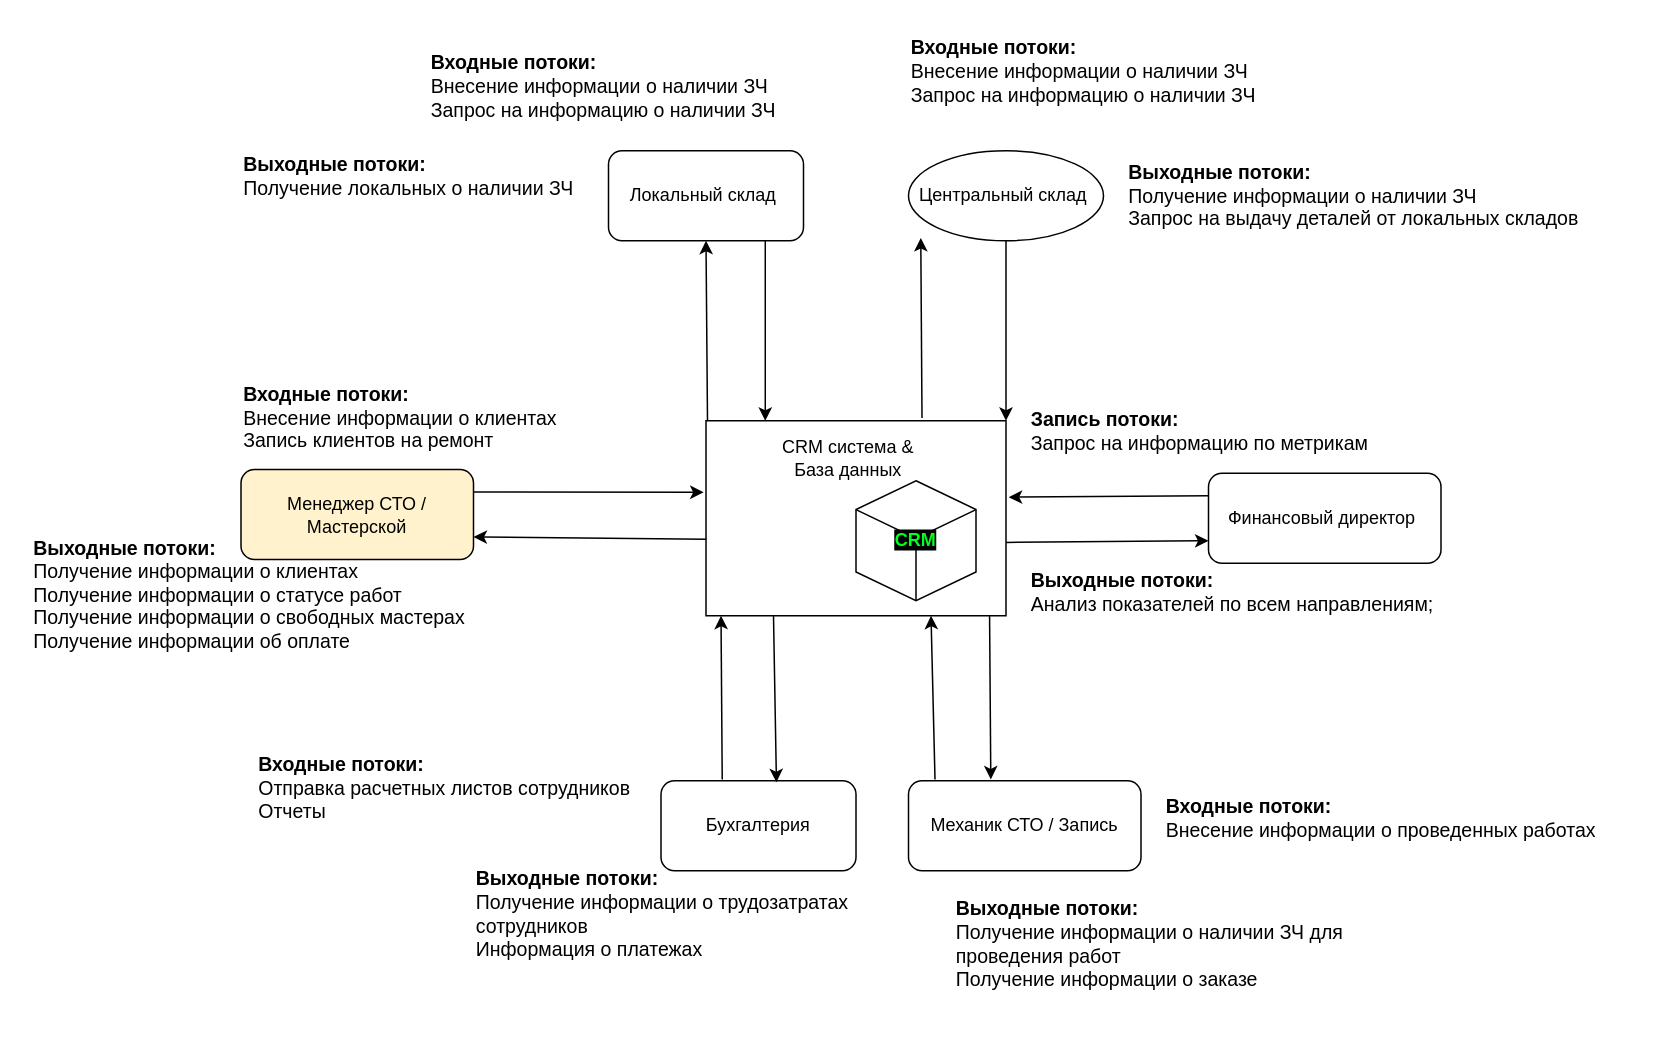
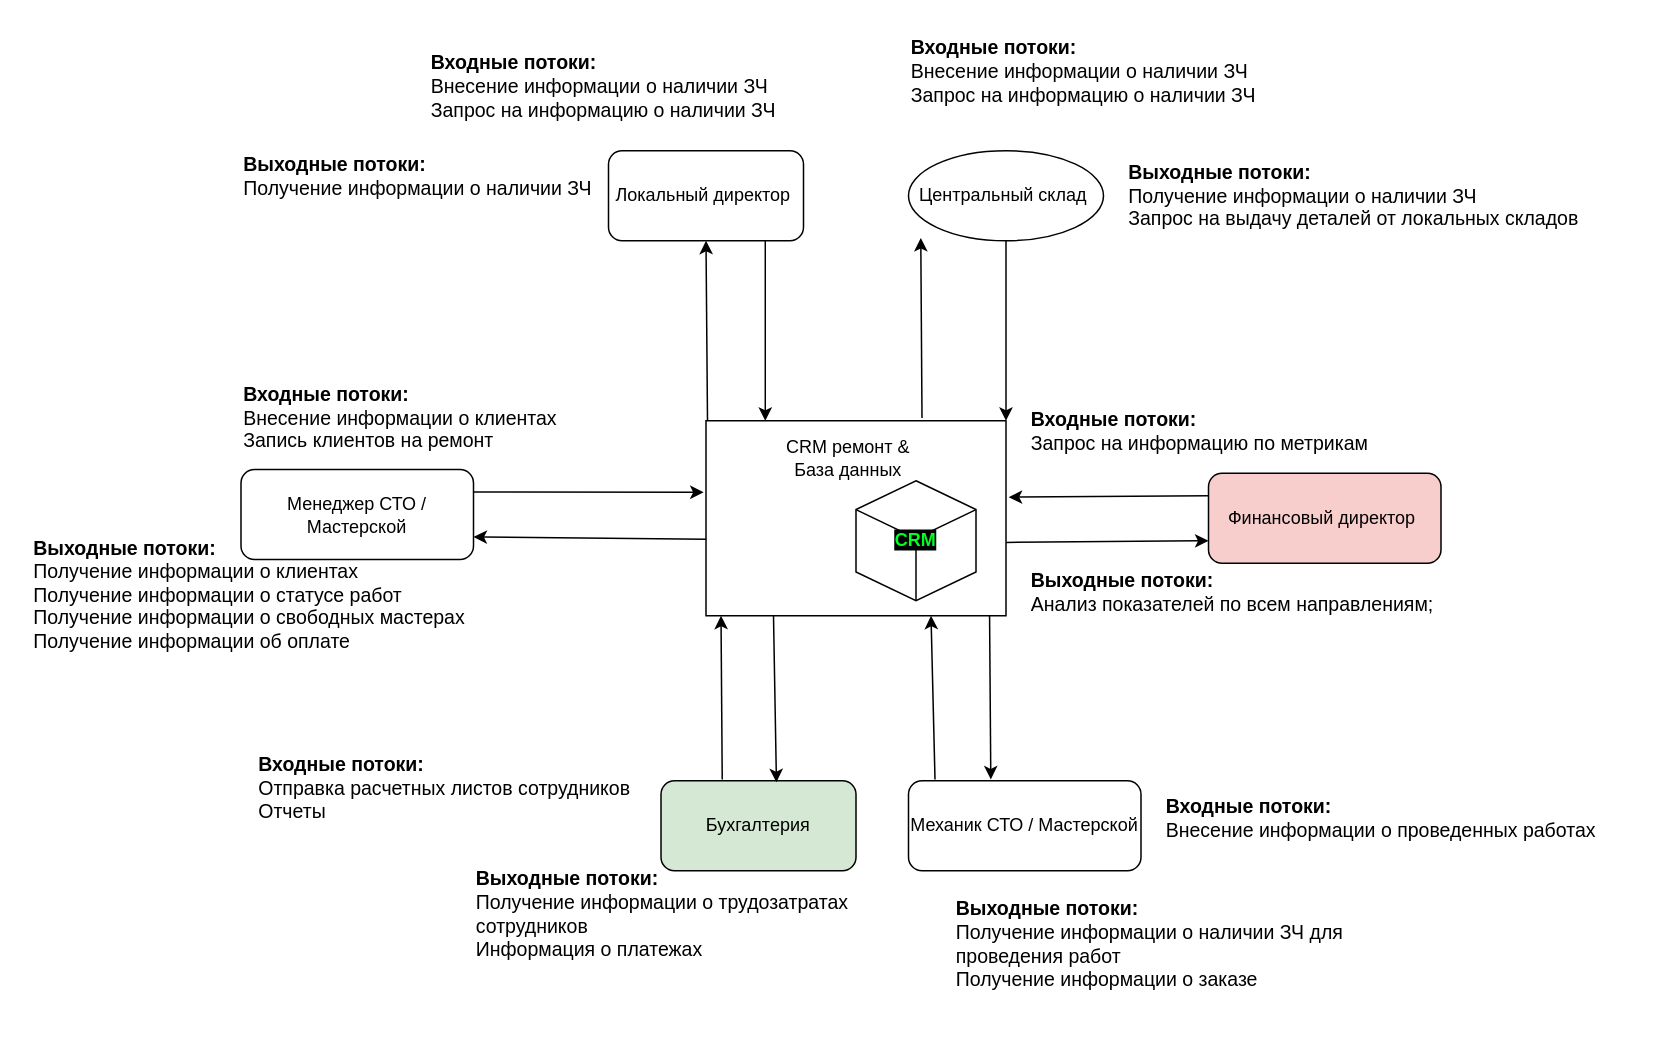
node "Выходные потоки: Получение локальных о наличии ЗЧ": label "Выходные потоки: Получение локальных о наличии ЗЧ" -> "Выходные потоки: Получение информации о наличии ЗЧ"
node "Локальный склад": label "Локальный склад" -> "Локальный директор"
node "Запись потоки: Запрос на информацию по метрикам": label "Запись потоки: Запрос на информацию по метрикам" -> "Входные потоки: Запрос на информацию по метрикам"
node "CRM система & База данных": label "CRM система & База данных" -> "CRM ремонт & База данных"
node "Менеджер СТО / Мастерской": fillcolor #fff2cc -> #ffffff
node "Финансовый директор": fillcolor #ffffff -> #f8cecc
node "Бухгалтерия": fillcolor #ffffff -> #d5e8d4
node "Механик СТО / Запись": label "Механик СТО / Запись" -> "Механик СТО / Мастерской"
